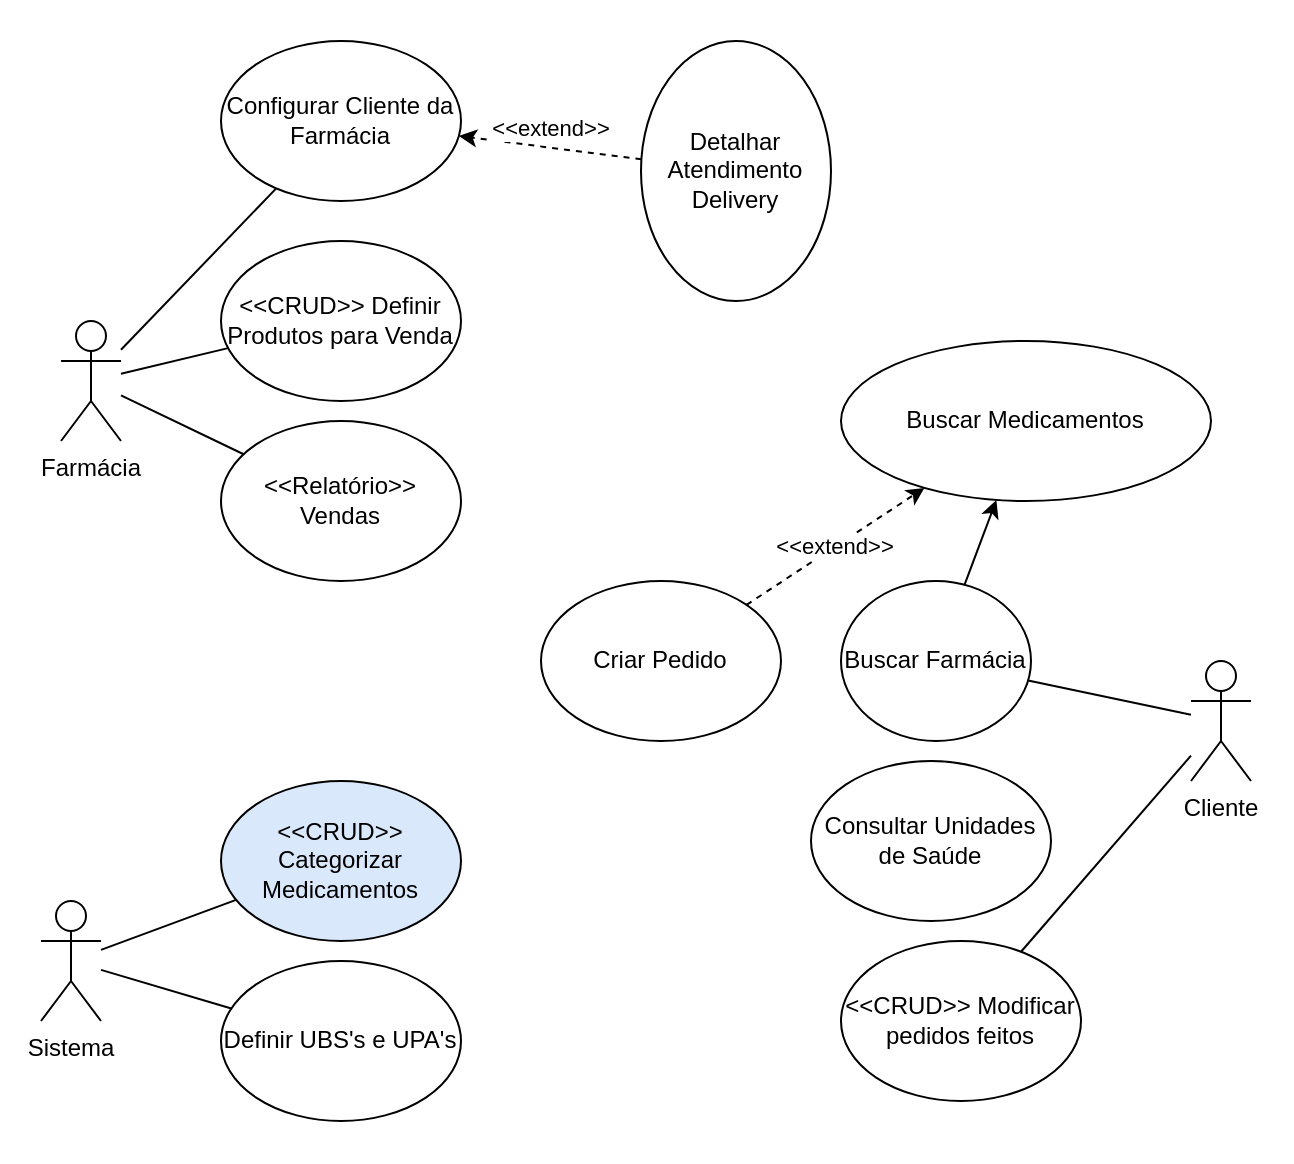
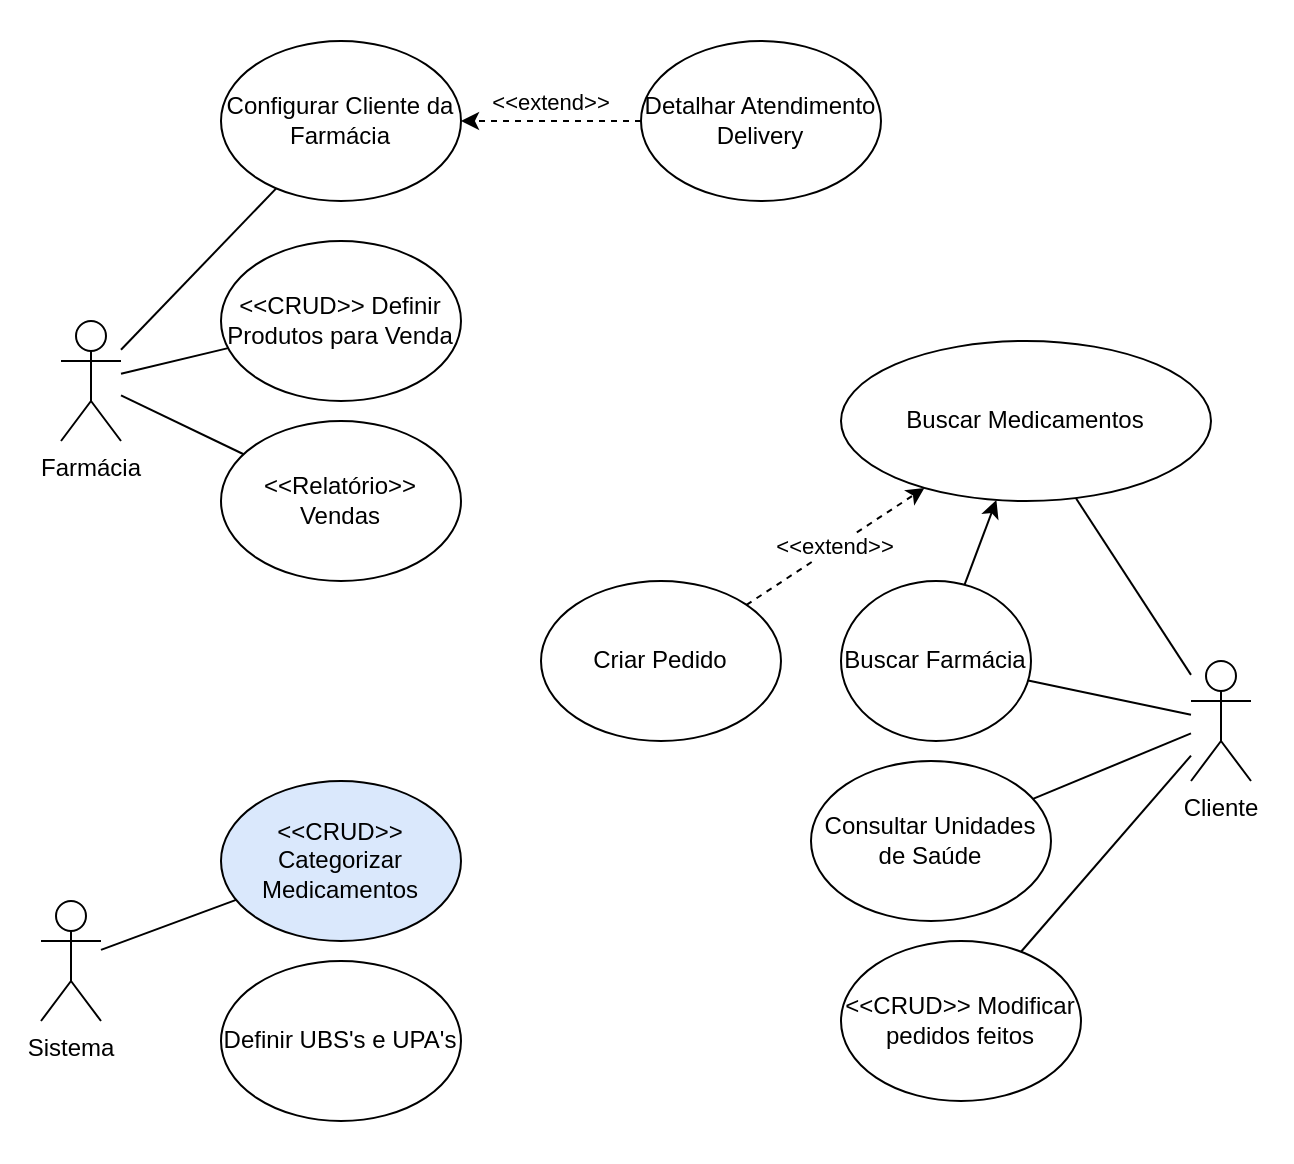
node "Detalhar Atendimento Delivery": size 190x260 -> 240x160
edge "Buscar Medicamentos" -- "Cliente": added
edge "Cliente" -- "Consultar Unidades de Saúde": added
edge "Sistema" -- "Definir UBS's e UPA's": removed
